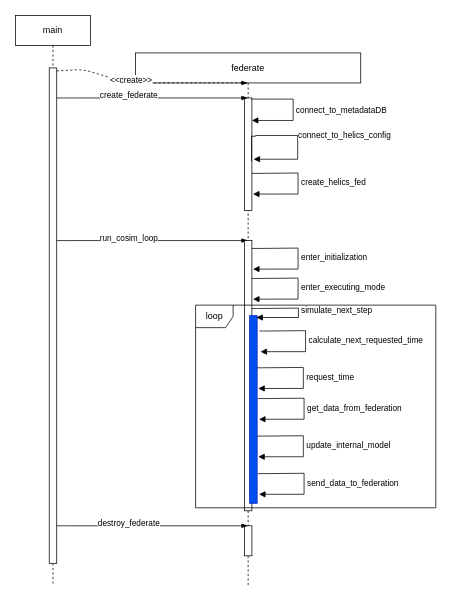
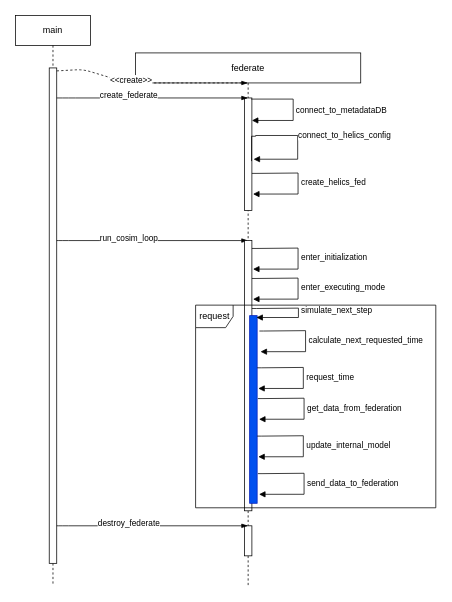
node "loop": label "loop" -> "request"
